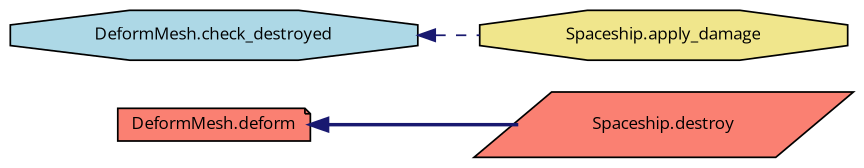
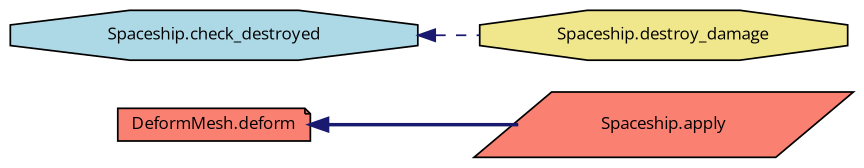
node "DeformMesh.check_destroyed": label "DeformMesh.check_destroyed" -> "Spaceship.check_destroyed"
node "Spaceship.apply_damage": label "Spaceship.apply_damage" -> "Spaceship.destroy_damage"
node "Spaceship.destroy": label "Spaceship.destroy" -> "Spaceship.apply"
